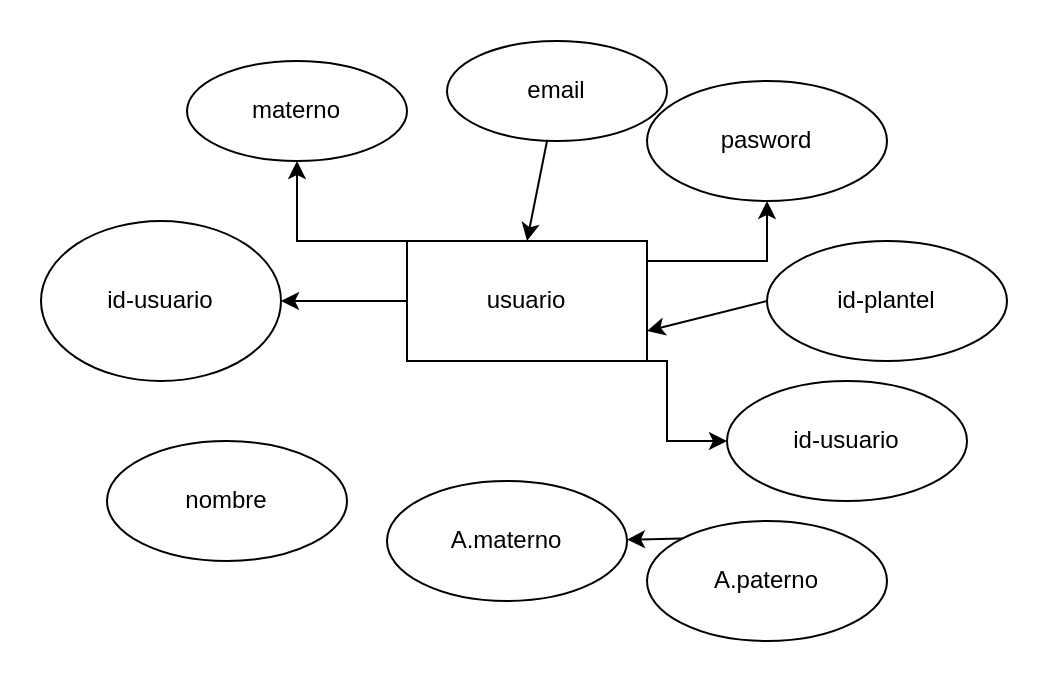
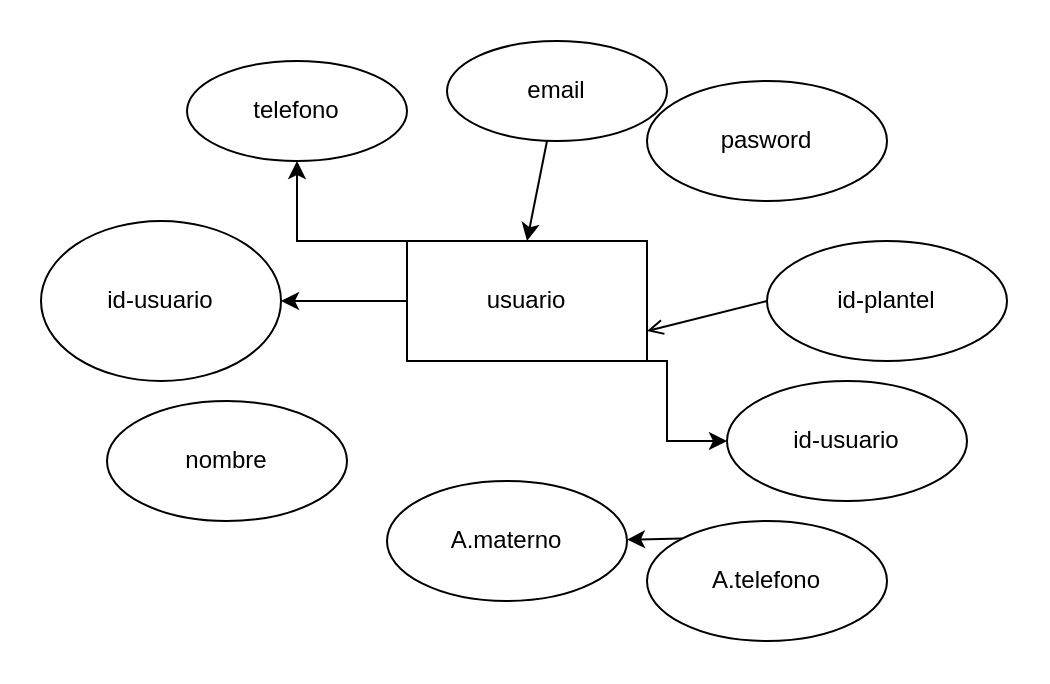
node "materno": label "materno" -> "telefono"
edge "usuario" -> "pasword": removed
edge "id-plantel" -> "usuario": arrowhead classic -> open
node "nombre": moved (227, 501) -> (227, 461)
node "A.paterno": label "A.paterno" -> "A.telefono"
